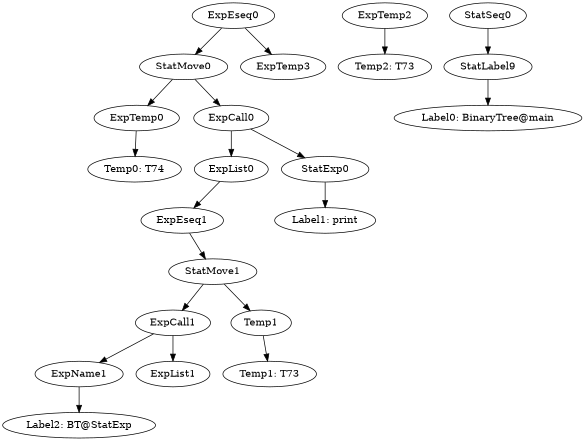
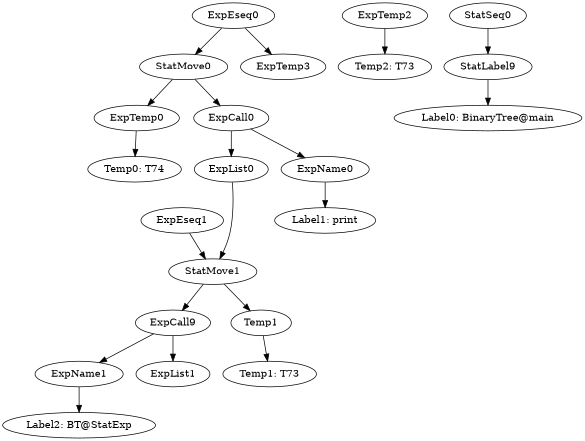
node "StatExp0": label "StatExp0" -> "ExpName0"
edge "ExpList0" -> "ExpEseq1": now "ExpList0" -> "StatMove1"
node "ExpCall1": label "ExpCall1" -> "ExpCall9"
